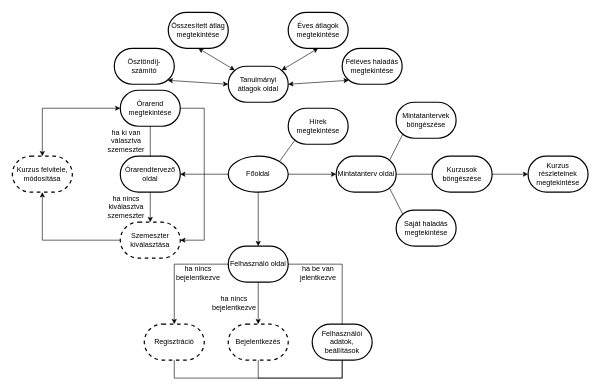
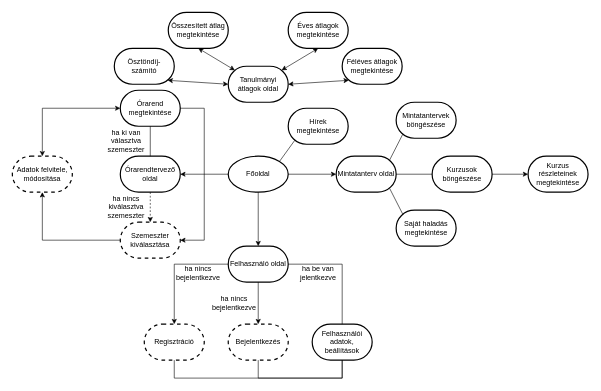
node "Féléves haladás megtekintése": label "Féléves haladás megtekintése" -> "Féléves átlagok megtekintése"
node "Kurzus felvitele, módosítása": label "Kurzus felvitele, módosítása" -> "Adatok felvitele, módosítása"
edge "Órarendtervező oldal" -> "Szemeszter kiválasztása": style solid -> dashed
